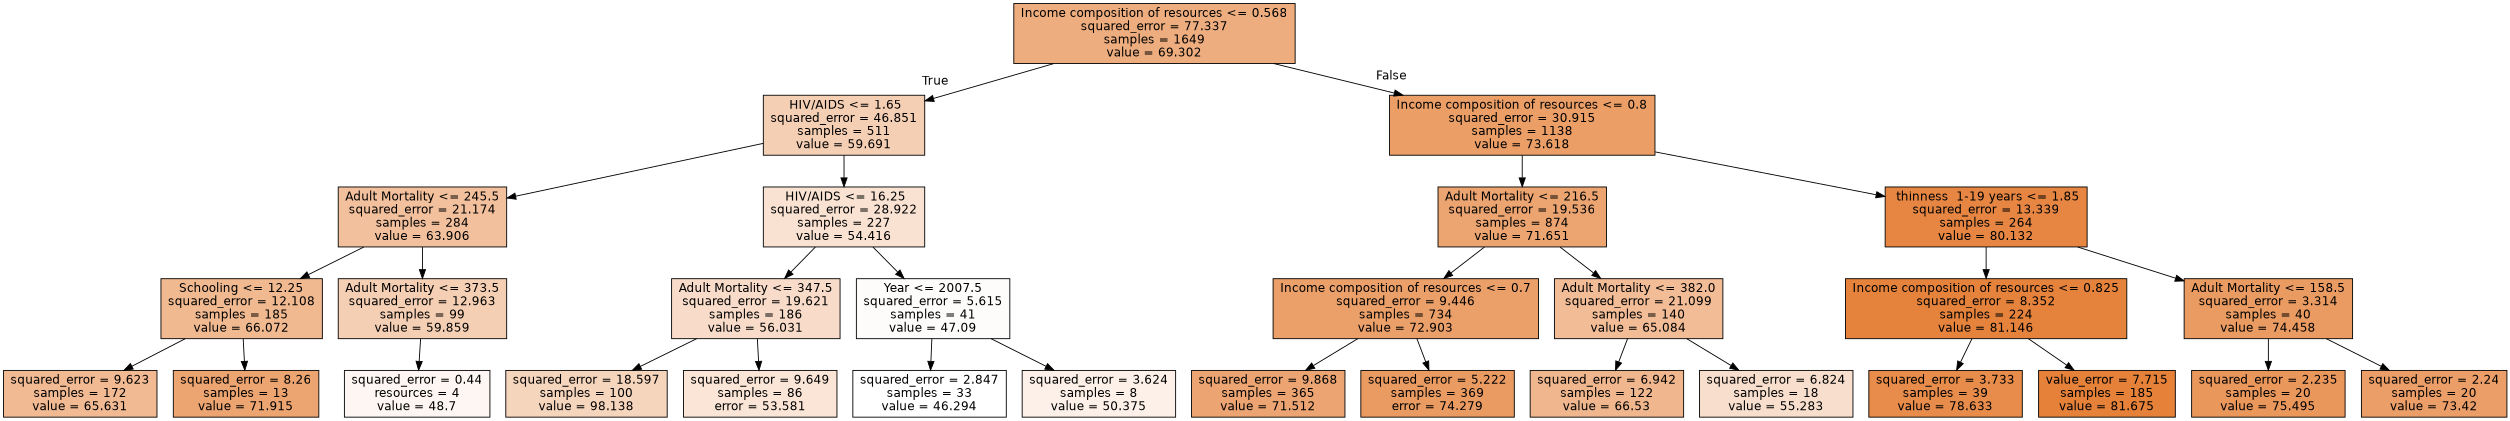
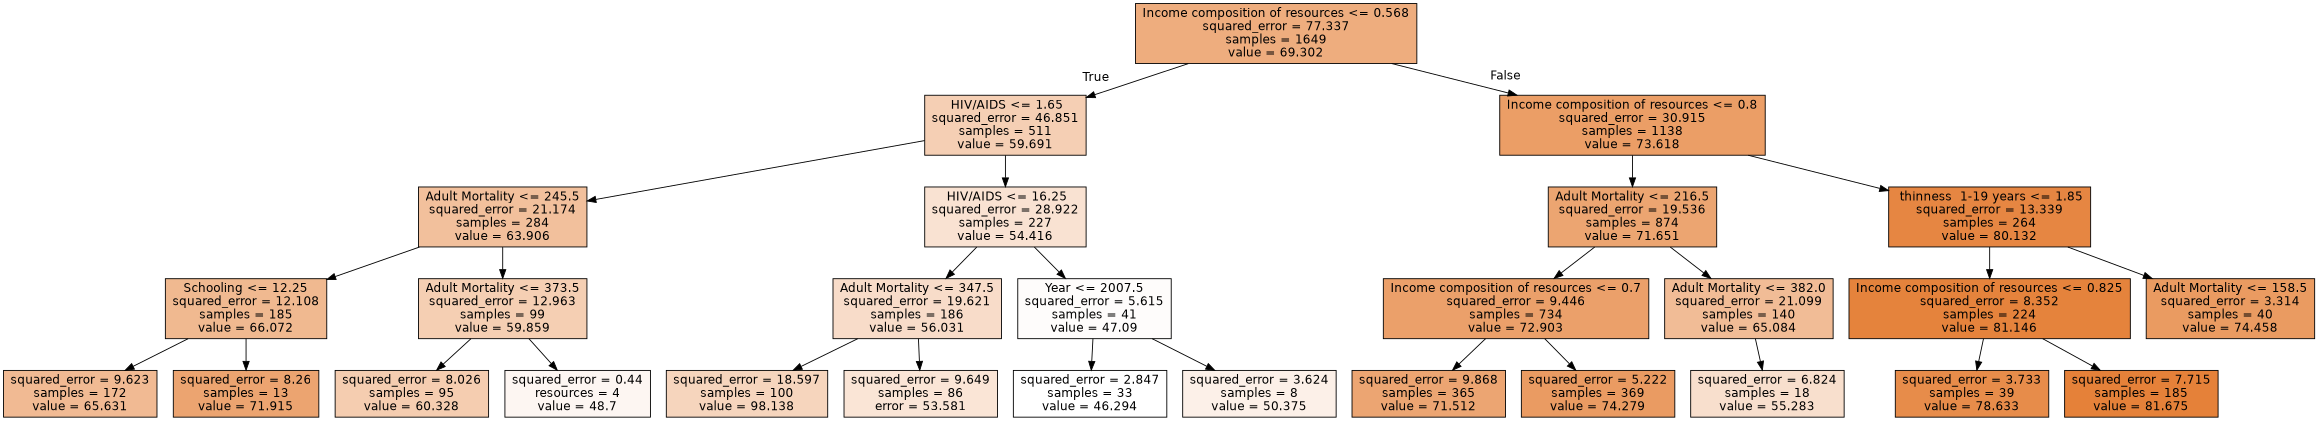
node "squared_error = 8.026 samples = 95 value = 60.328": added
node "squared_error = 5.222 samples = 369 error = 74.279": label "squared_error = 5.222 samples = 369 error = 74.279" -> "squared_error = 5.222 samples = 369 value = 74.279"
node "squared_error = 6.942 samples = 122 value = 66.53": removed
node "value_error = 7.715 samples = 185 value = 81.675": label "value_error = 7.715 samples = 185 value = 81.675" -> "squared_error = 7.715 samples = 185 value = 81.675"
node "squared_error = 2.235 samples = 20 value = 75.495": removed
node "squared_error = 2.24 samples = 20 value = 73.42": removed
